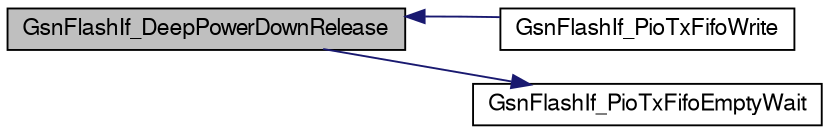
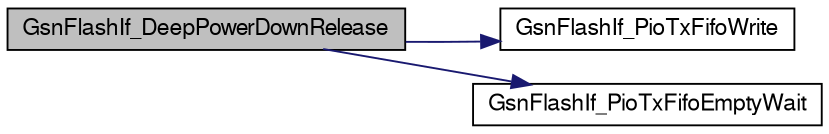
edge "GsnFlashIf_PioTxFifoWrite" -> "GsnFlashIf_DeepPowerDownRelease": reversed
